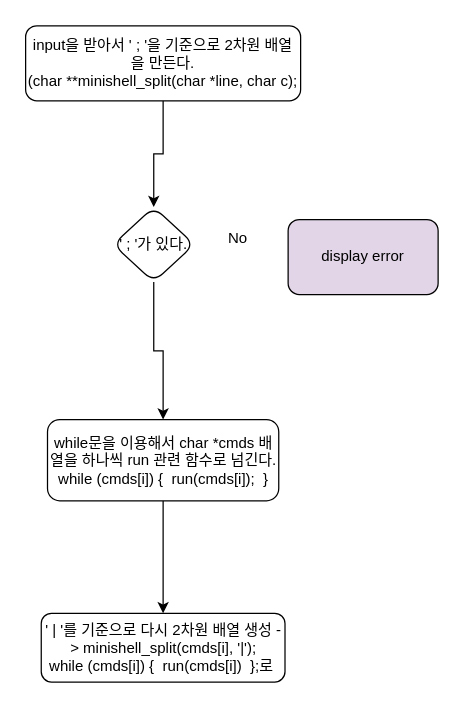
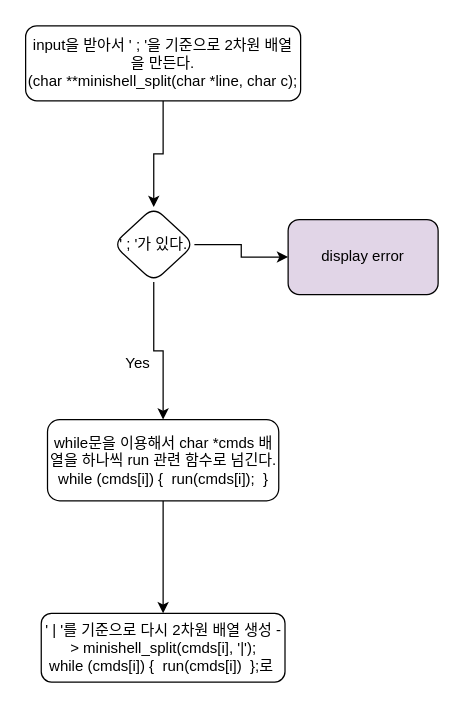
node "No": removed
edge "' ; '가 있다." -> "display error": added
node "Yes": added
